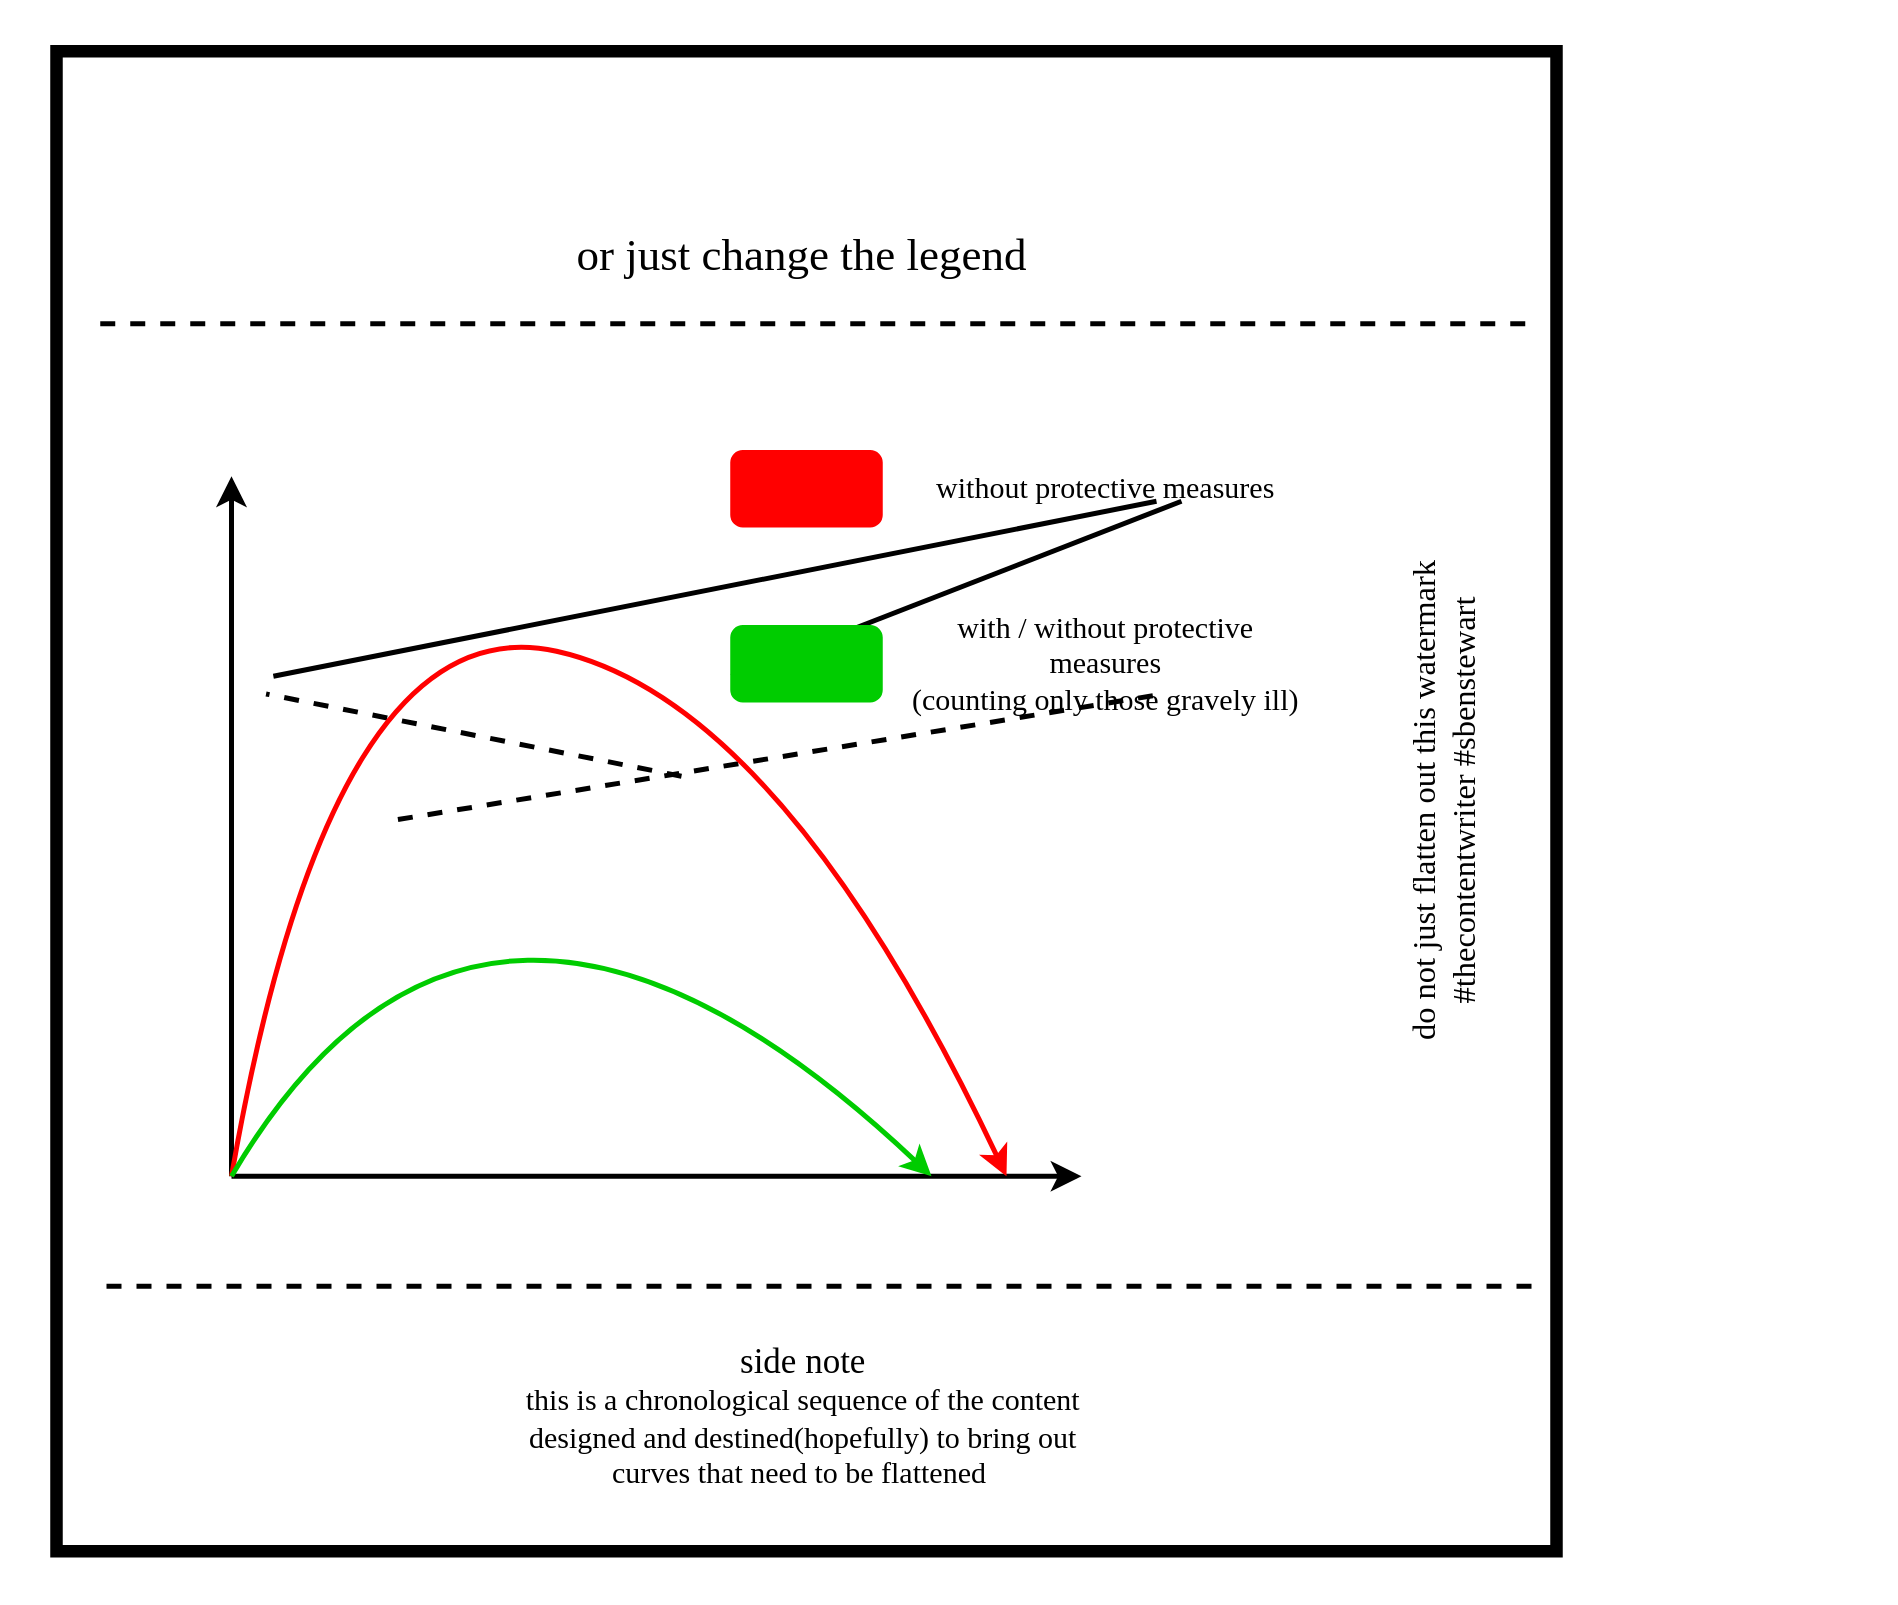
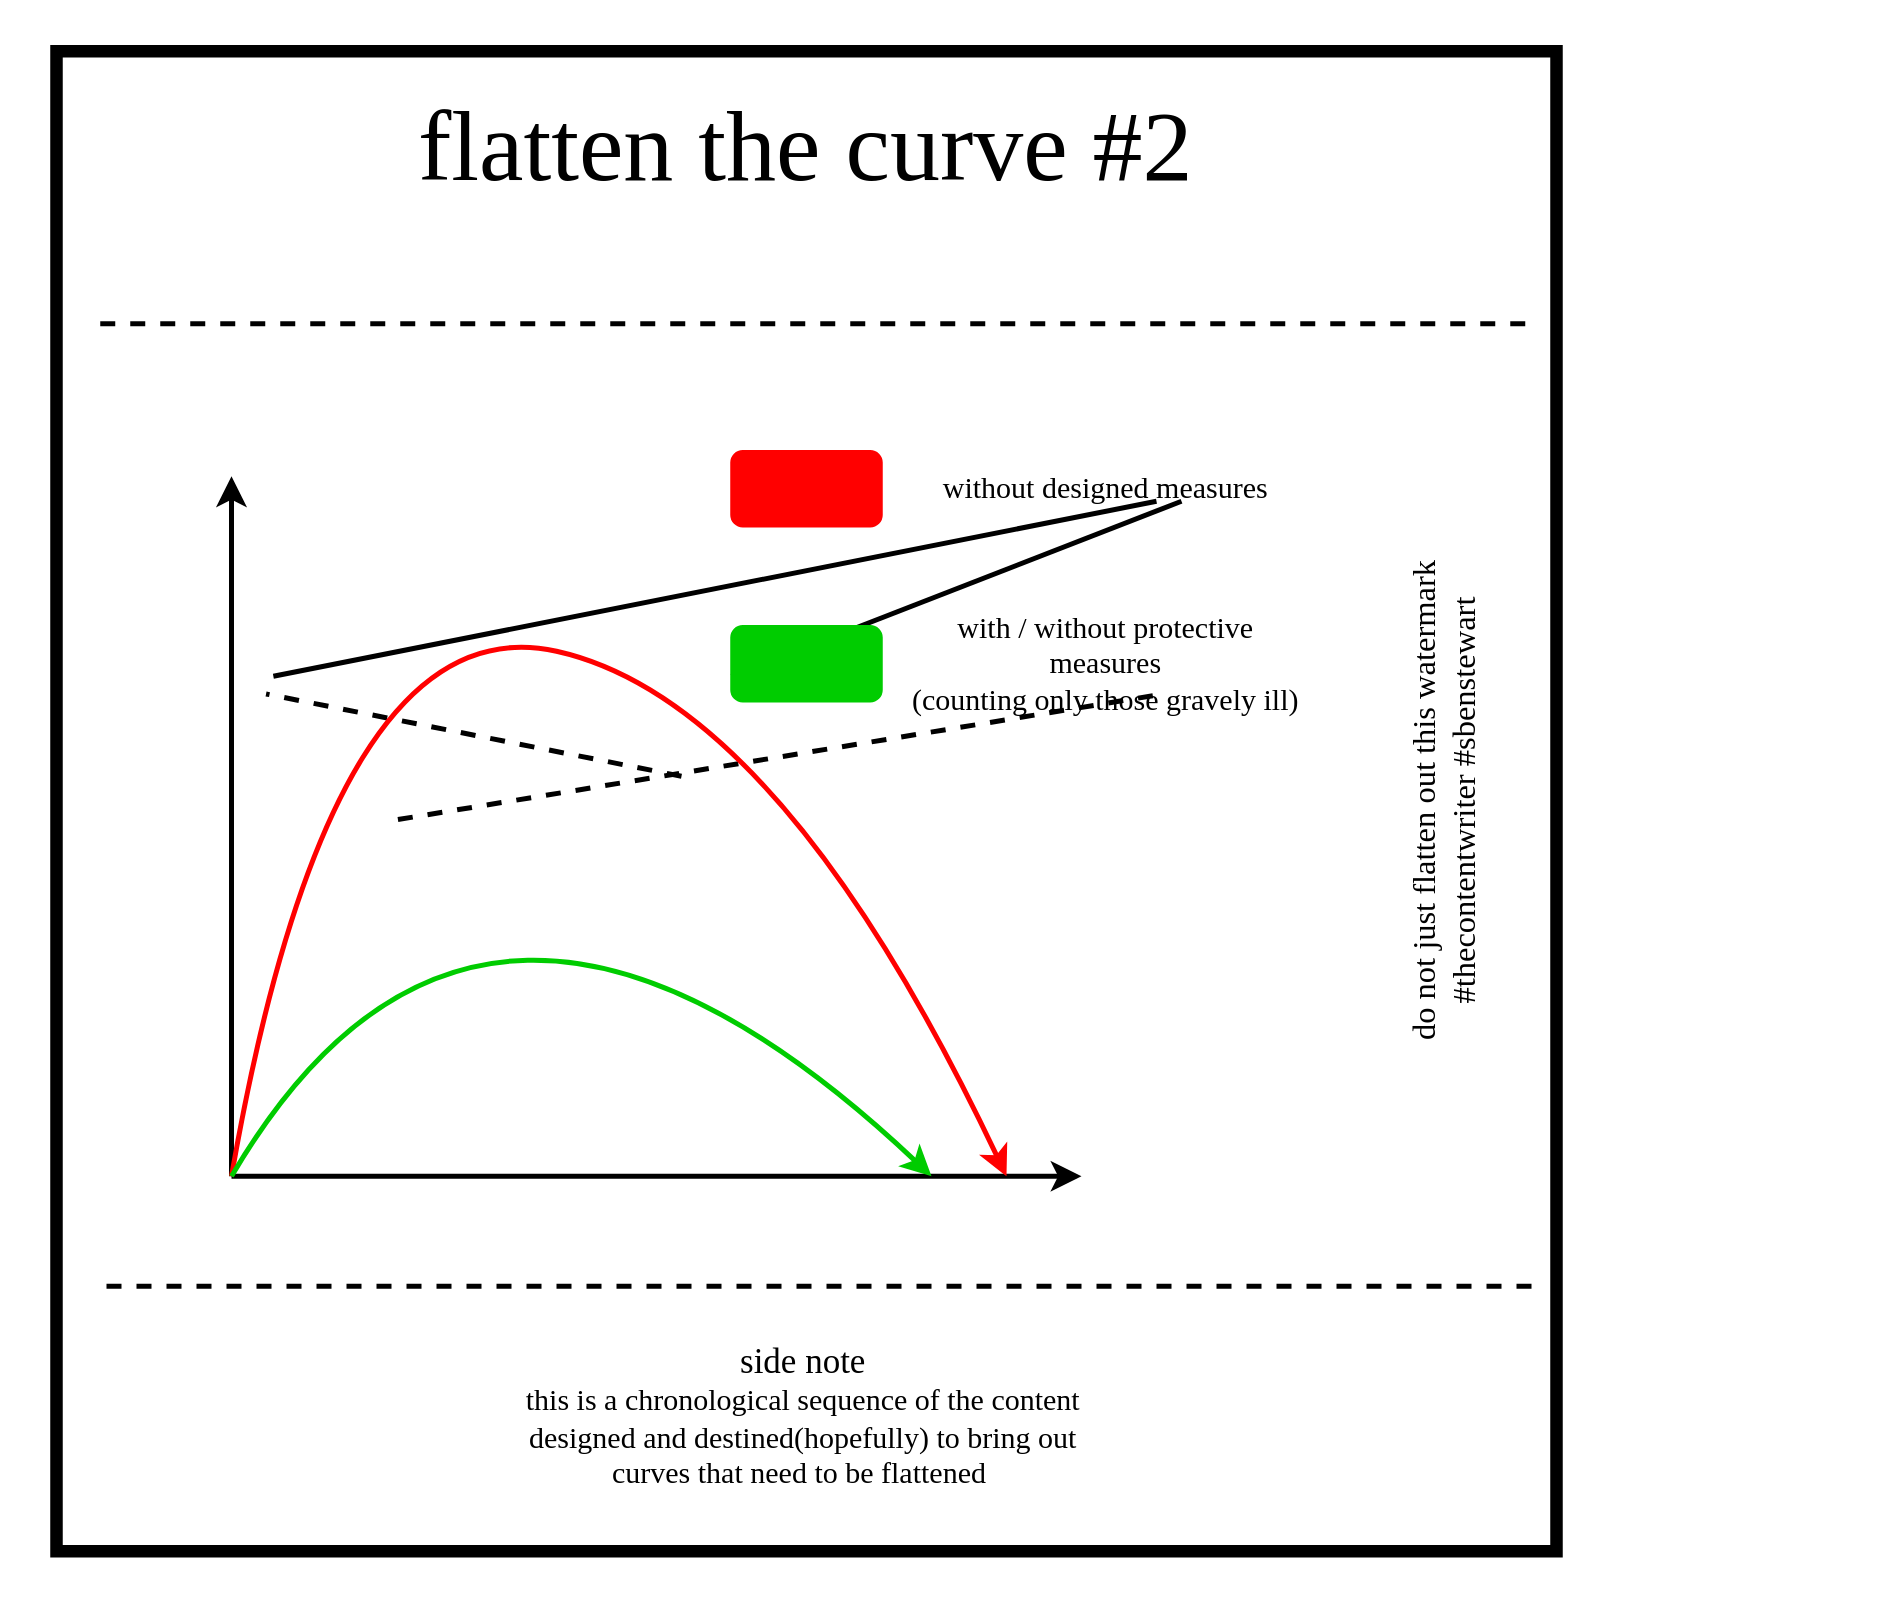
node "flatten the curve #2": added
node "or just change the legend": removed
node "without protective measures": label "without protective measures" -> "without designed measures"
